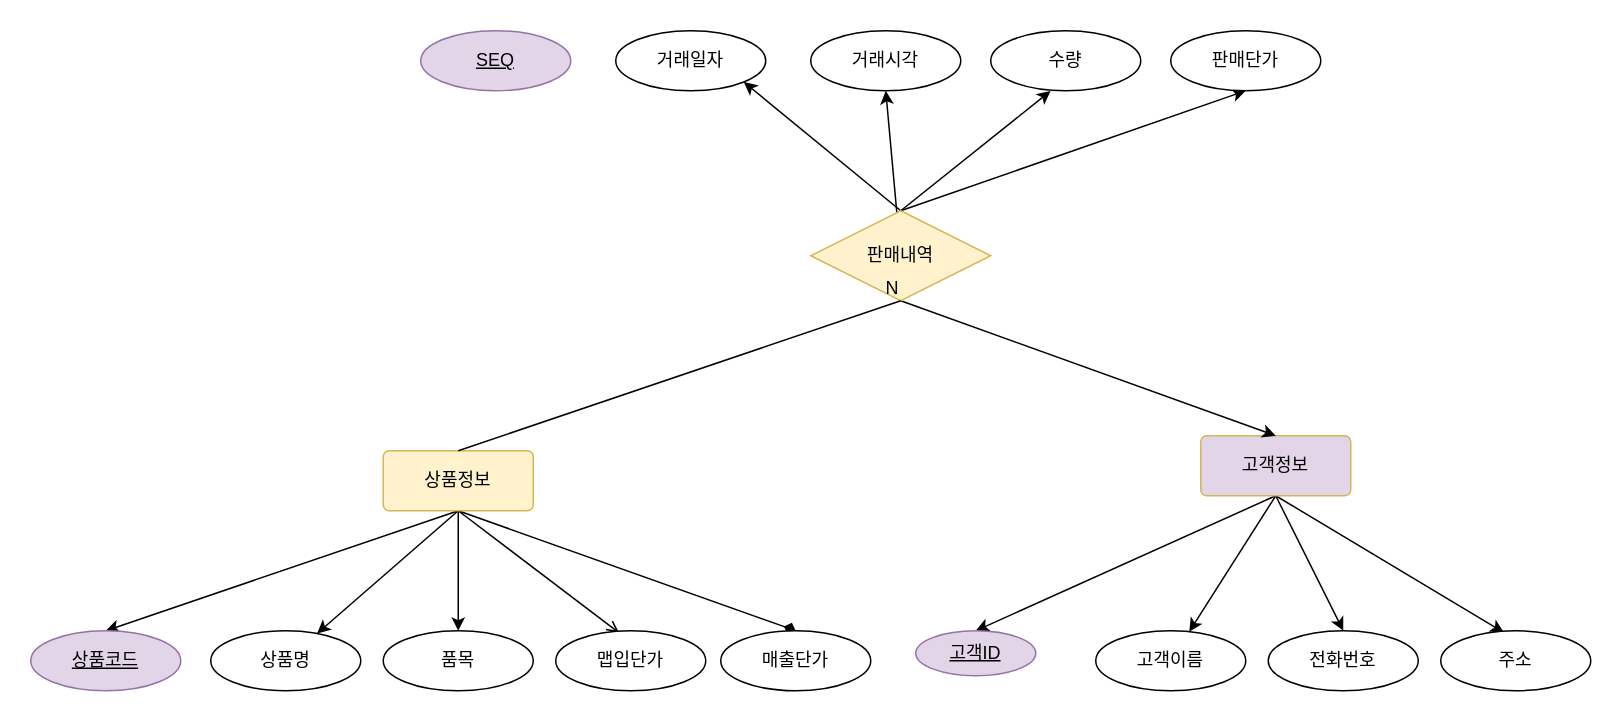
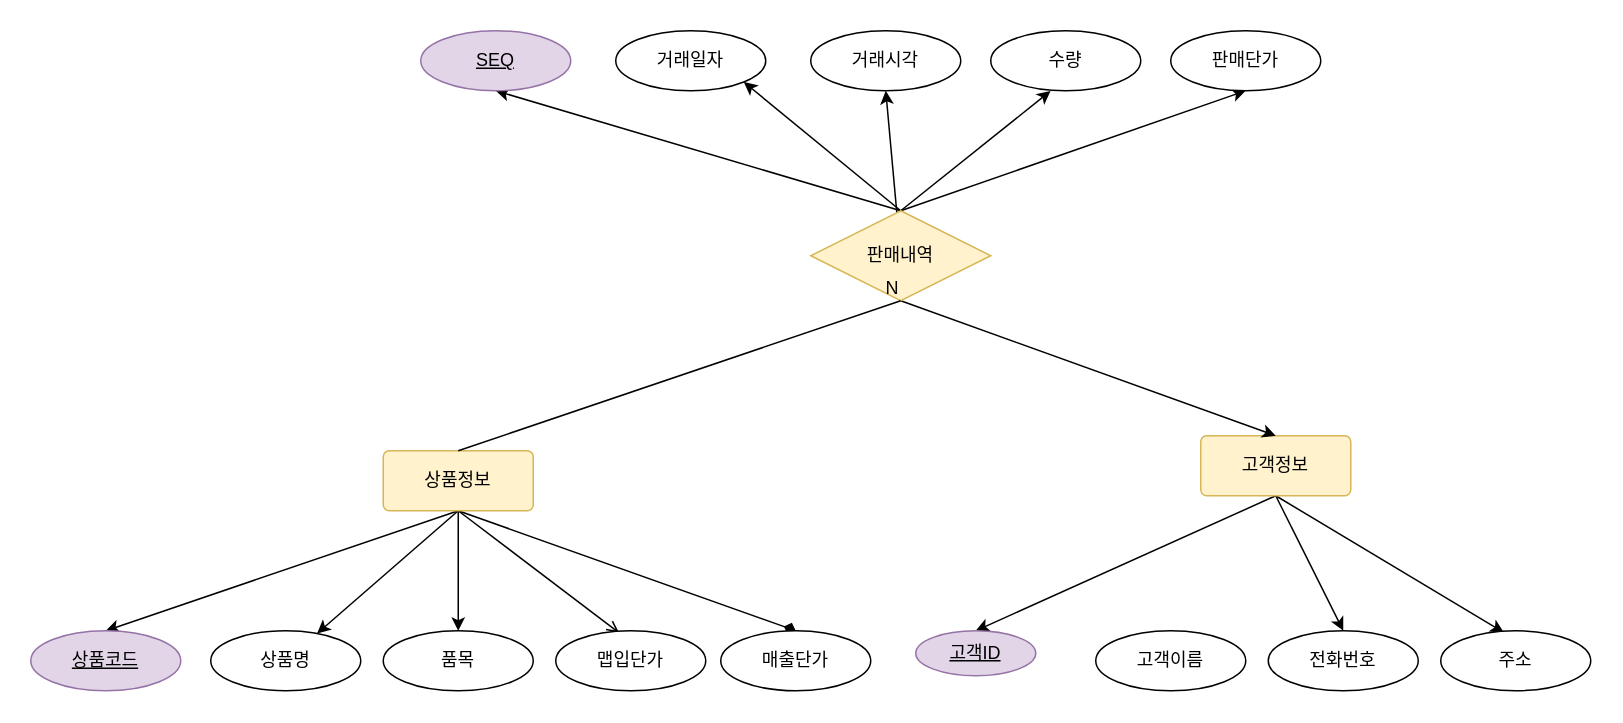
edge "판매내역" -> "SEQ": added
node "고객정보": fillcolor #e1d5e7 -> #fff2cc
edge "고객정보" -> "고객이름": removed
